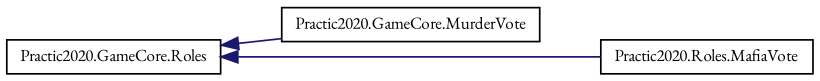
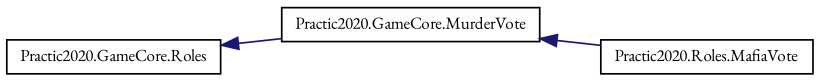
edge "Practic2020.Roles.MafiaVote" -> "Practic2020.GameCore.Roles": now "Practic2020.Roles.MafiaVote" -> "Practic2020.GameCore.MurderVote"
